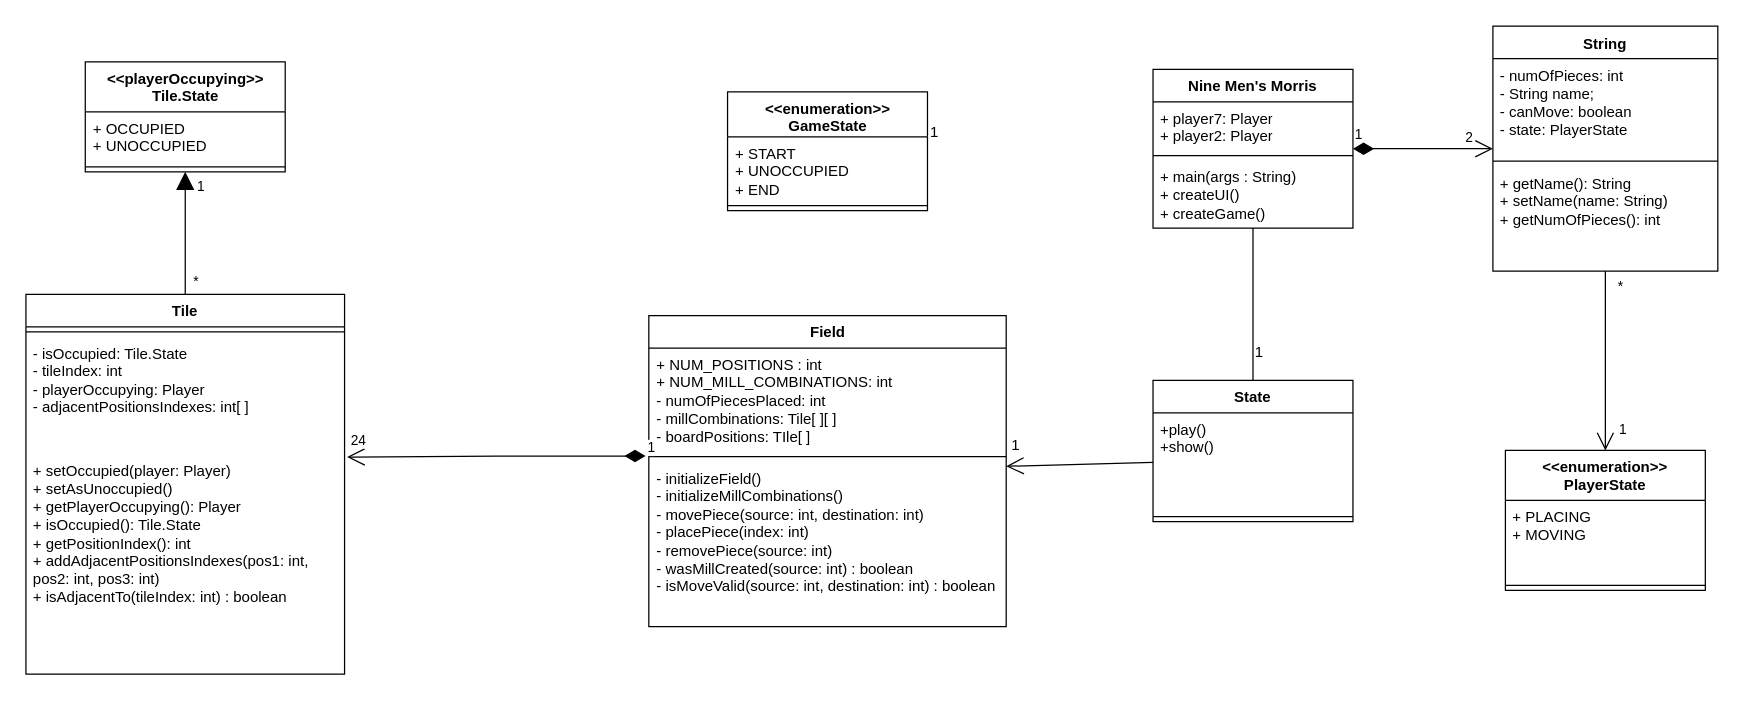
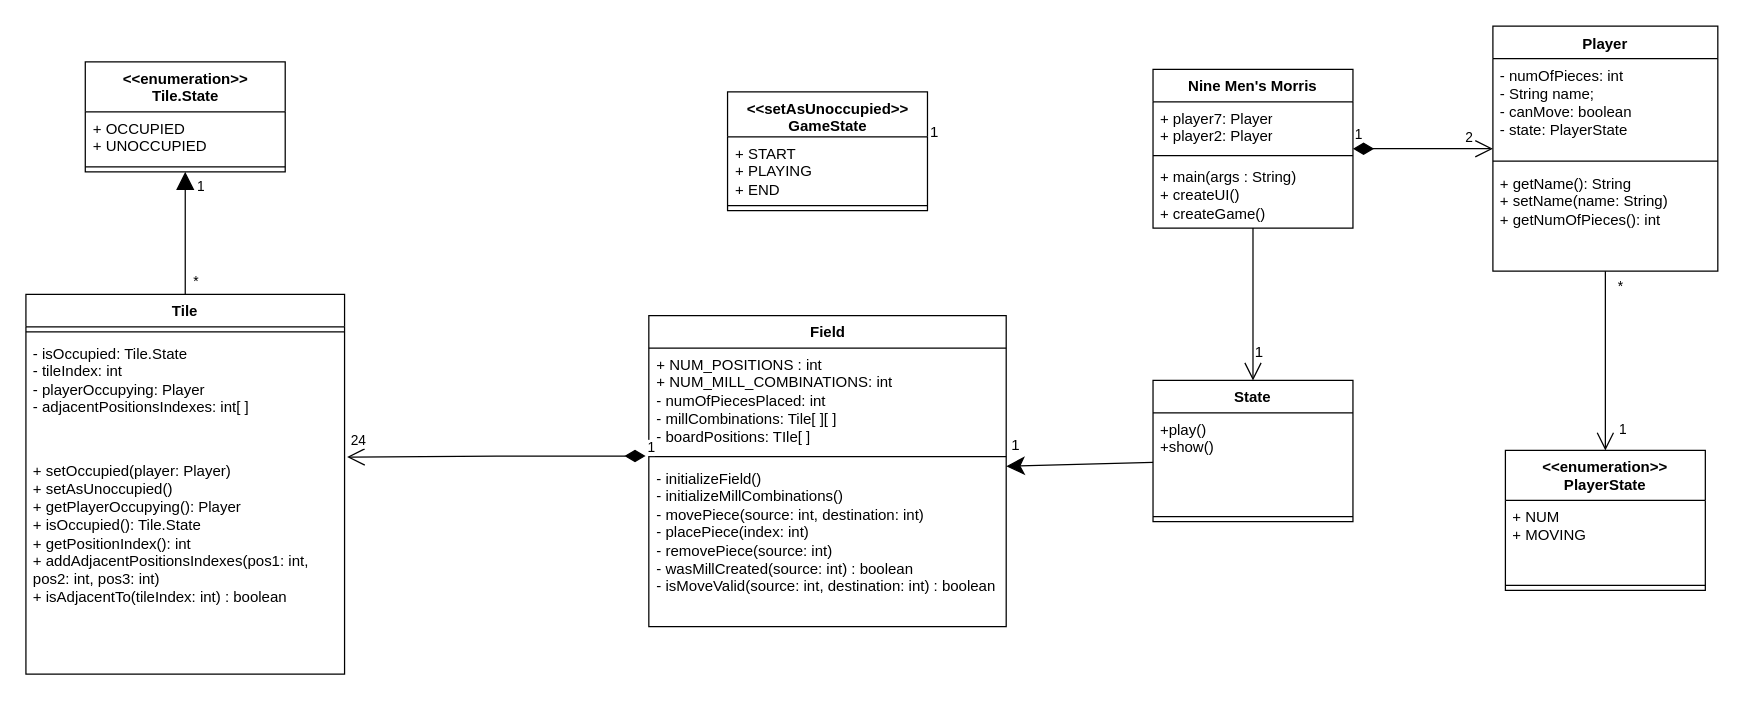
node "String": label "String" -> "Player"
node "<<playerOccupying>> Tile.State": label "<<playerOccupying>> Tile.State" -> "<<enumeration>> Tile.State"
node "<<enumeration>> GameState": label "<<enumeration>> GameState" -> "<<setAsUnoccupied>> GameState"
node "+ START + UNOCCUPIED + END": label "+ START + UNOCCUPIED + END" -> "+ START + PLAYING + END"
edge "Nine Men's Morris" -- "State": arrowhead none -> open
edge "+play() +show()" -> "Field": arrowhead open -> classic
node "+ PLACING + MOVING": label "+ PLACING + MOVING" -> "+ NUM + MOVING"
